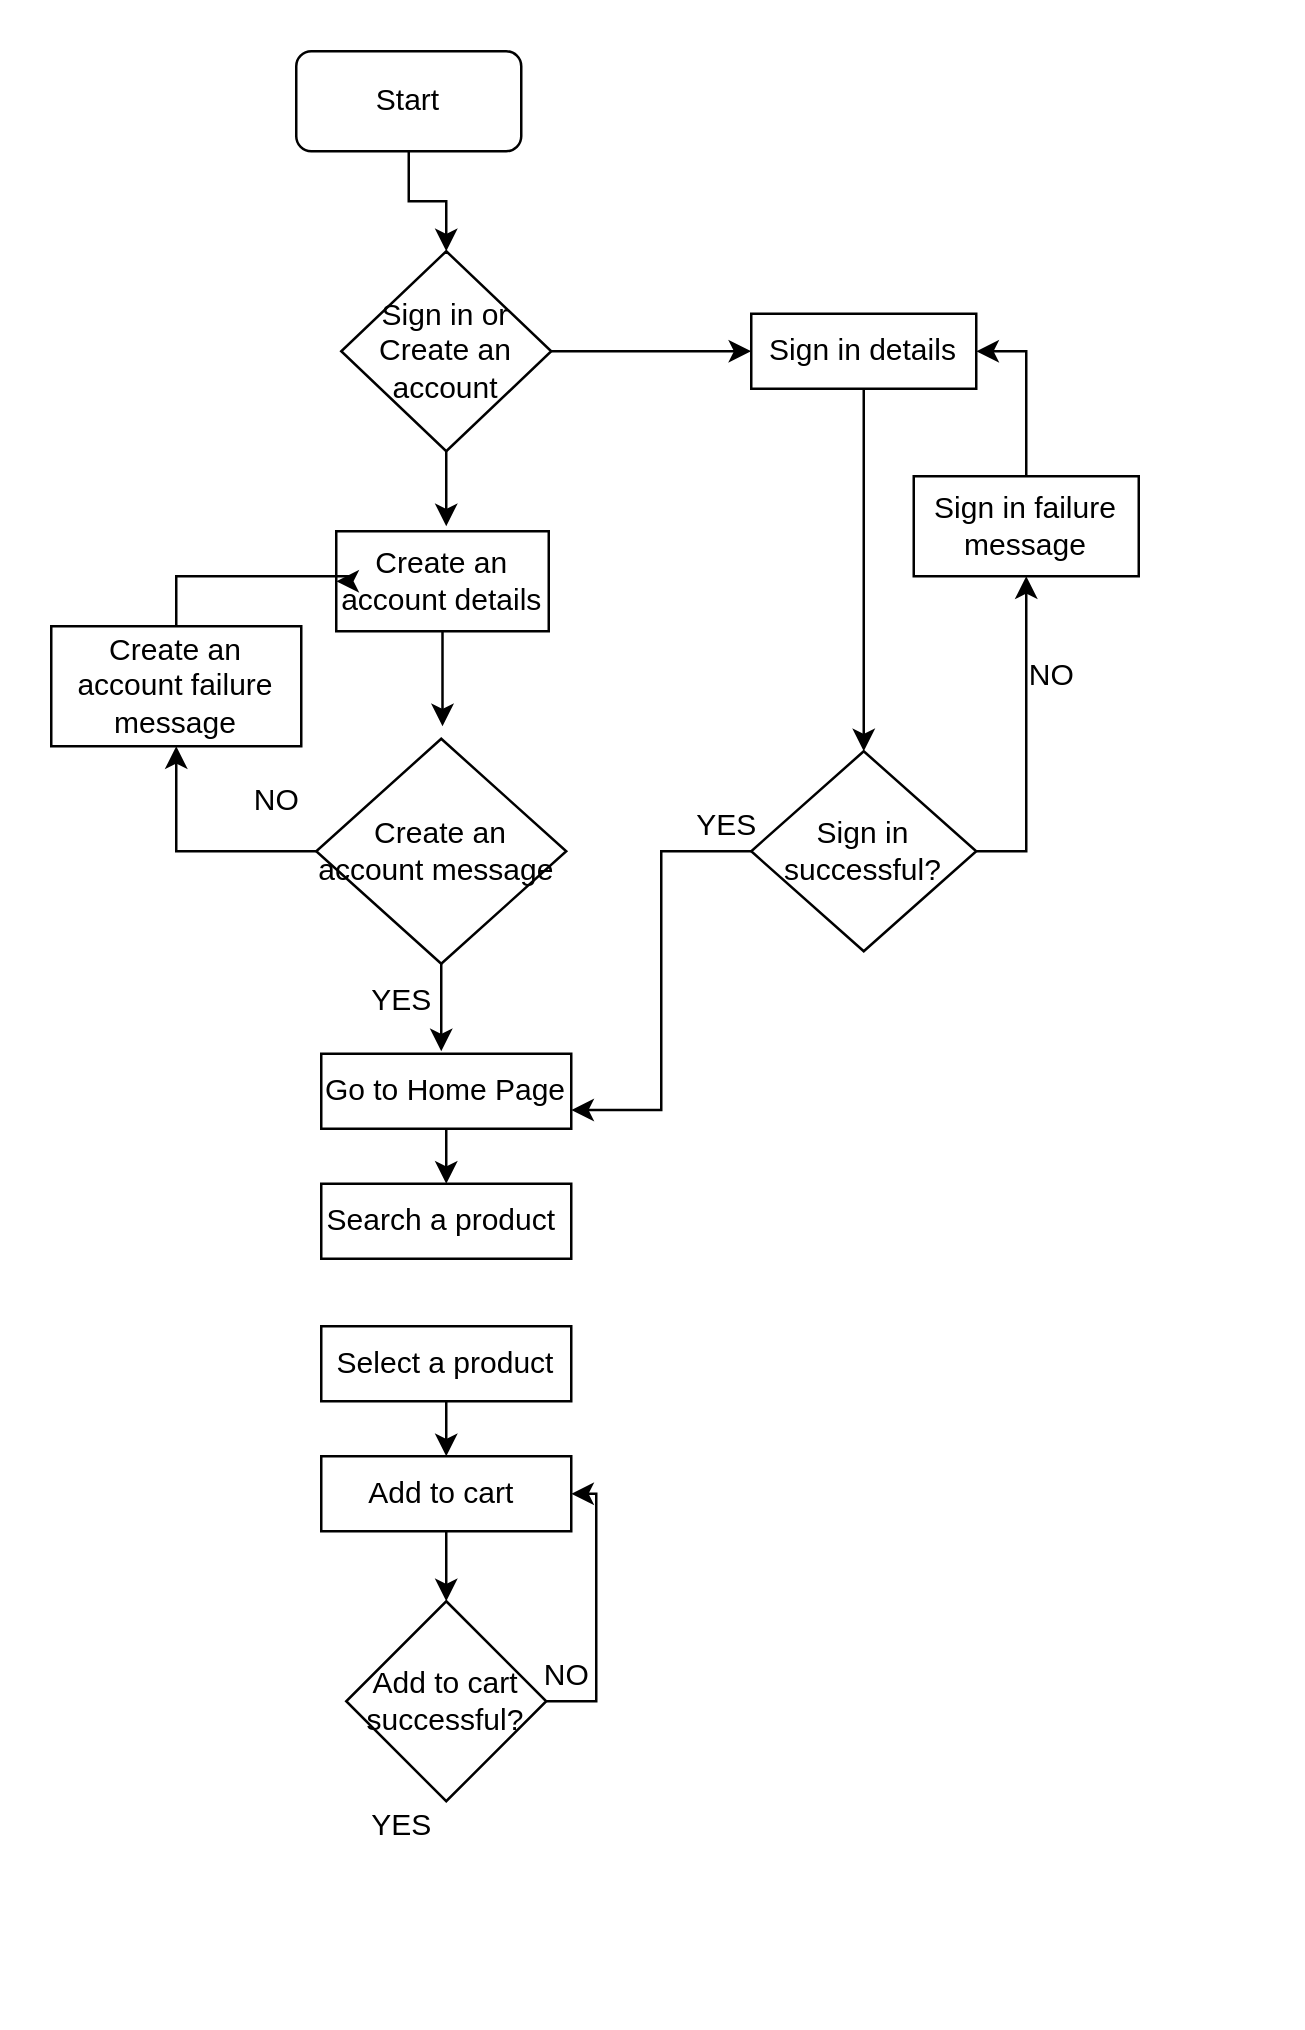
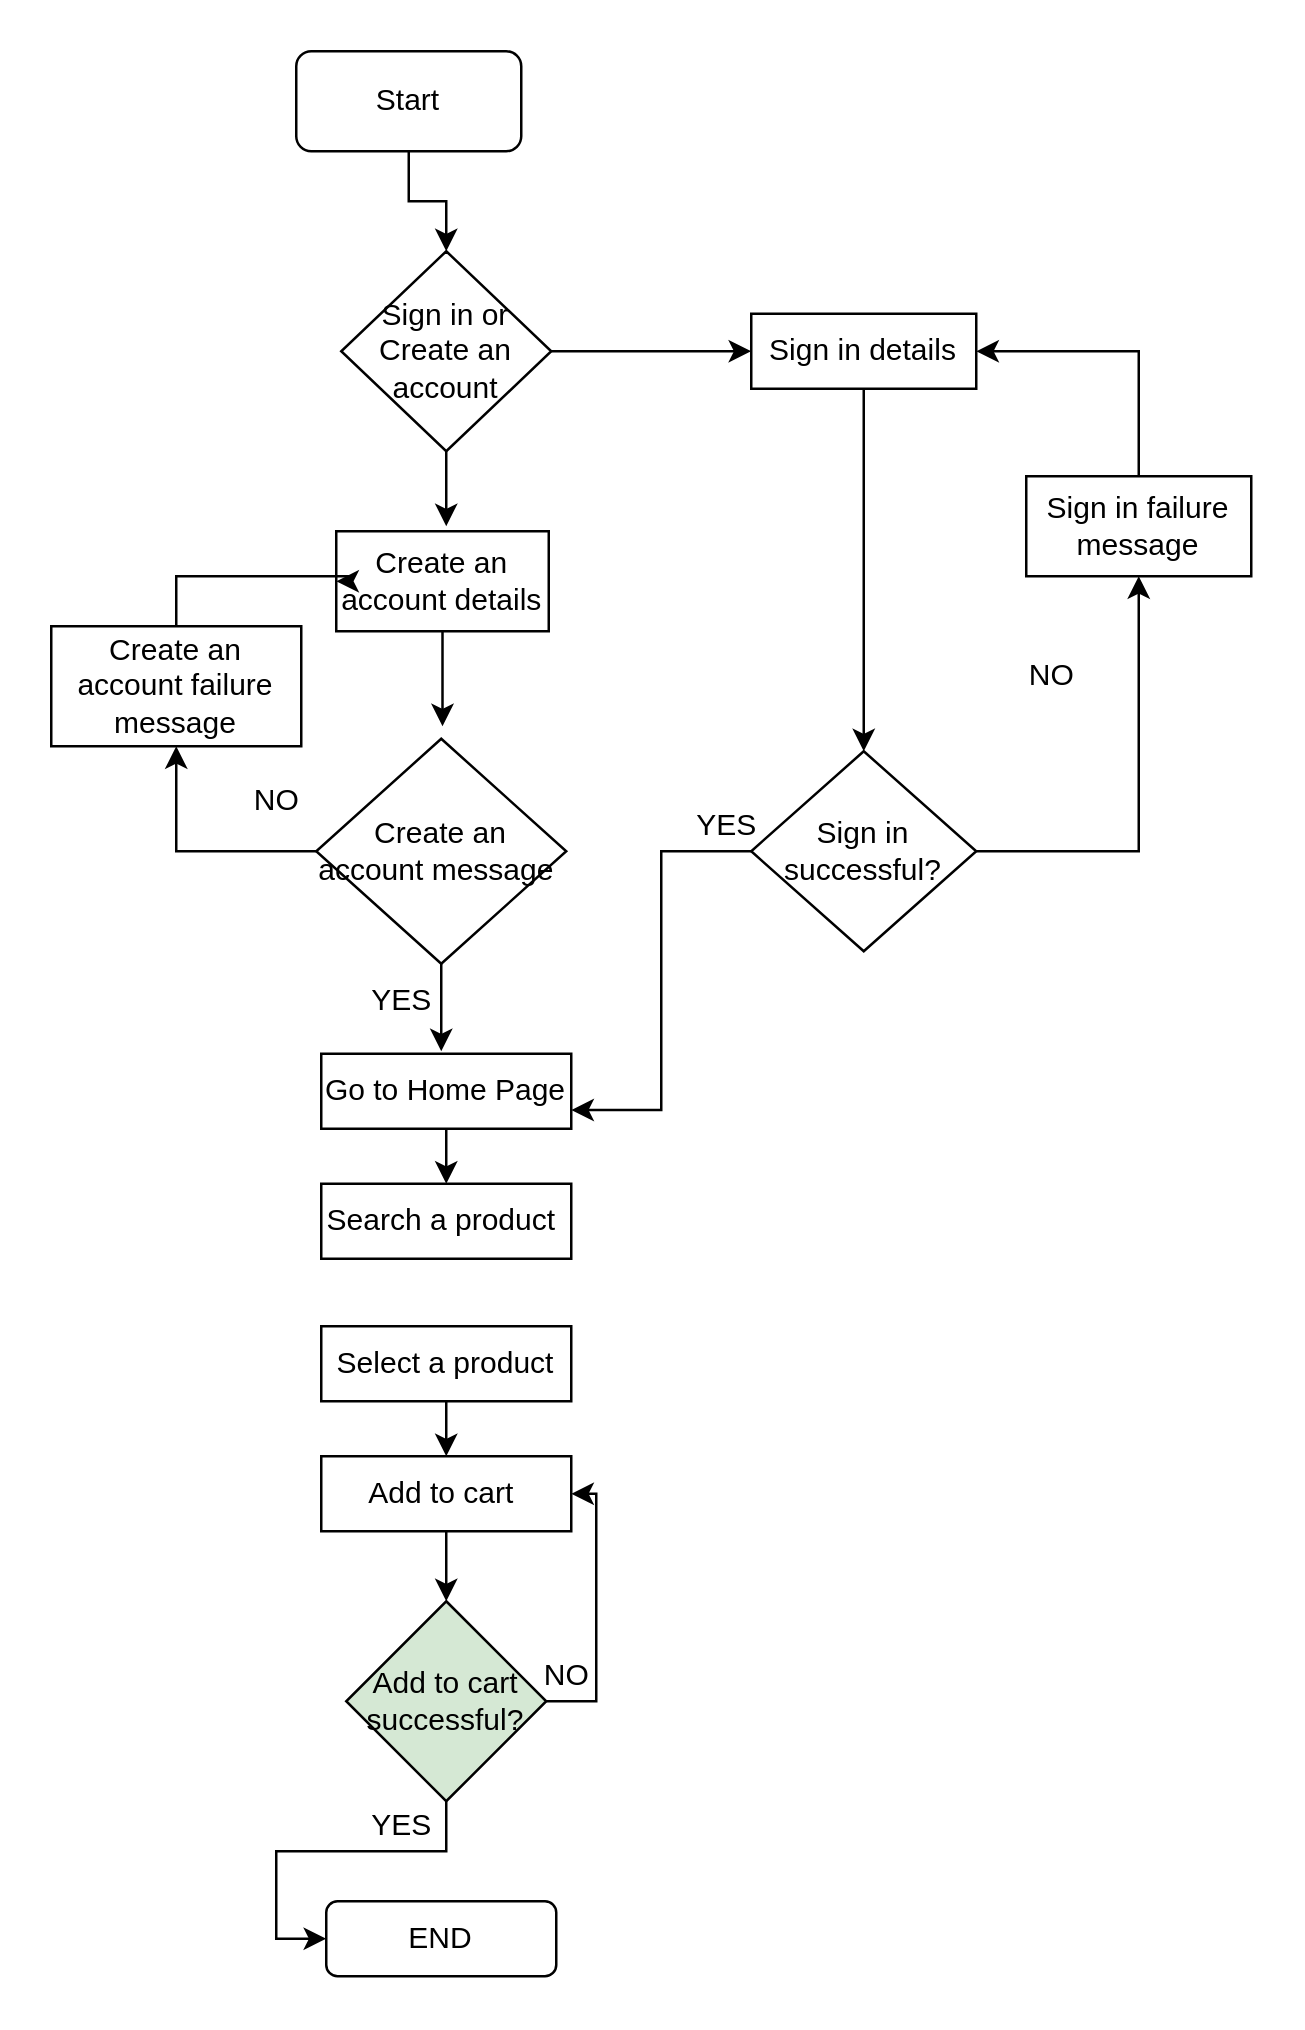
node "Sign in failure message": moved (1026, 526) -> (1139, 526)
node "Add to cart successful?": fillcolor #ffffff -> #d5e8d4
edge "Add to cart successful?" -> "END": added
node "END": added
